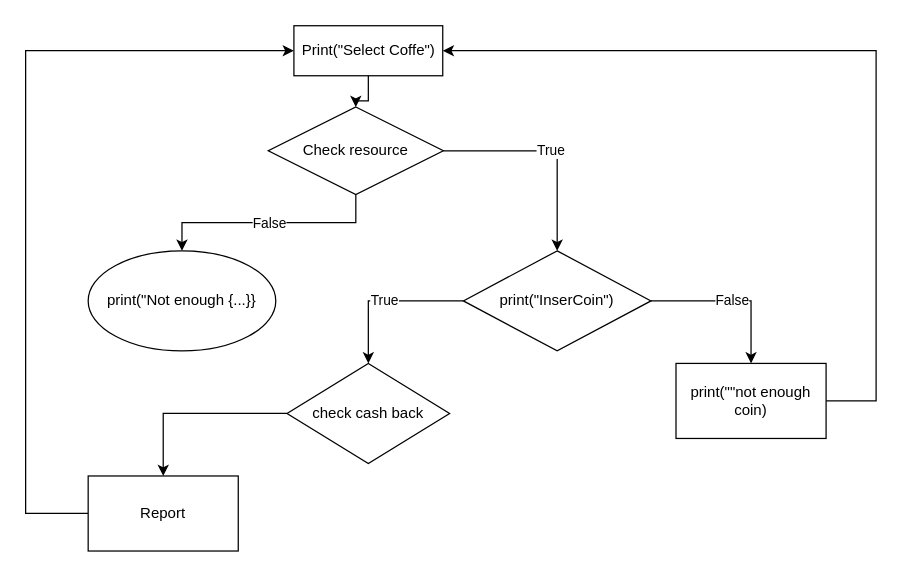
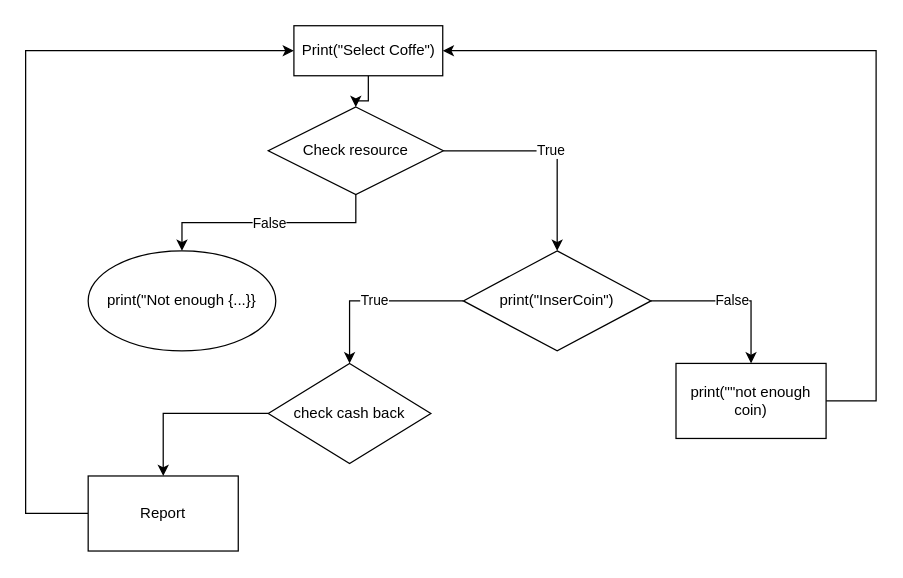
node "check cash back": moved (368, 413) -> (349, 413)
